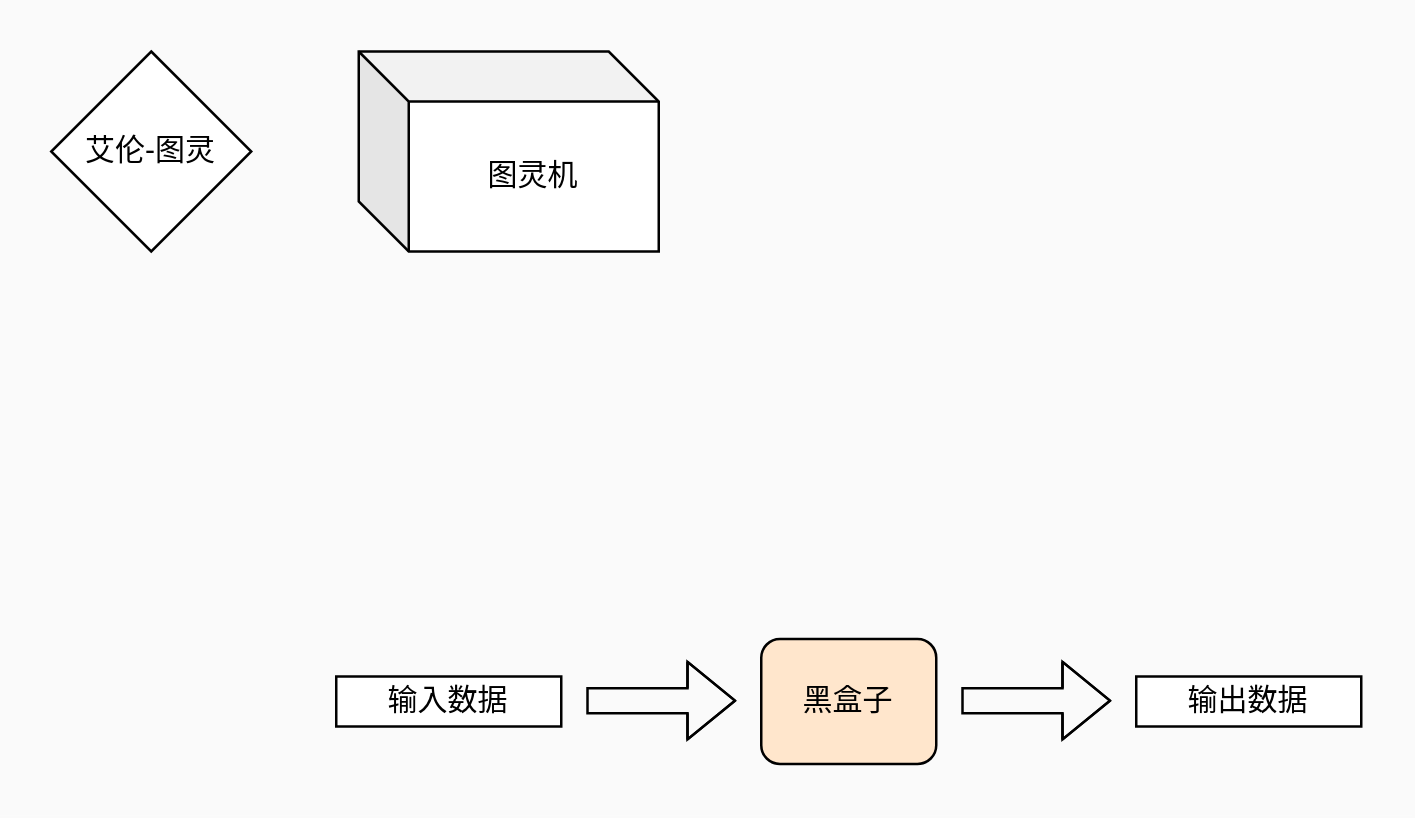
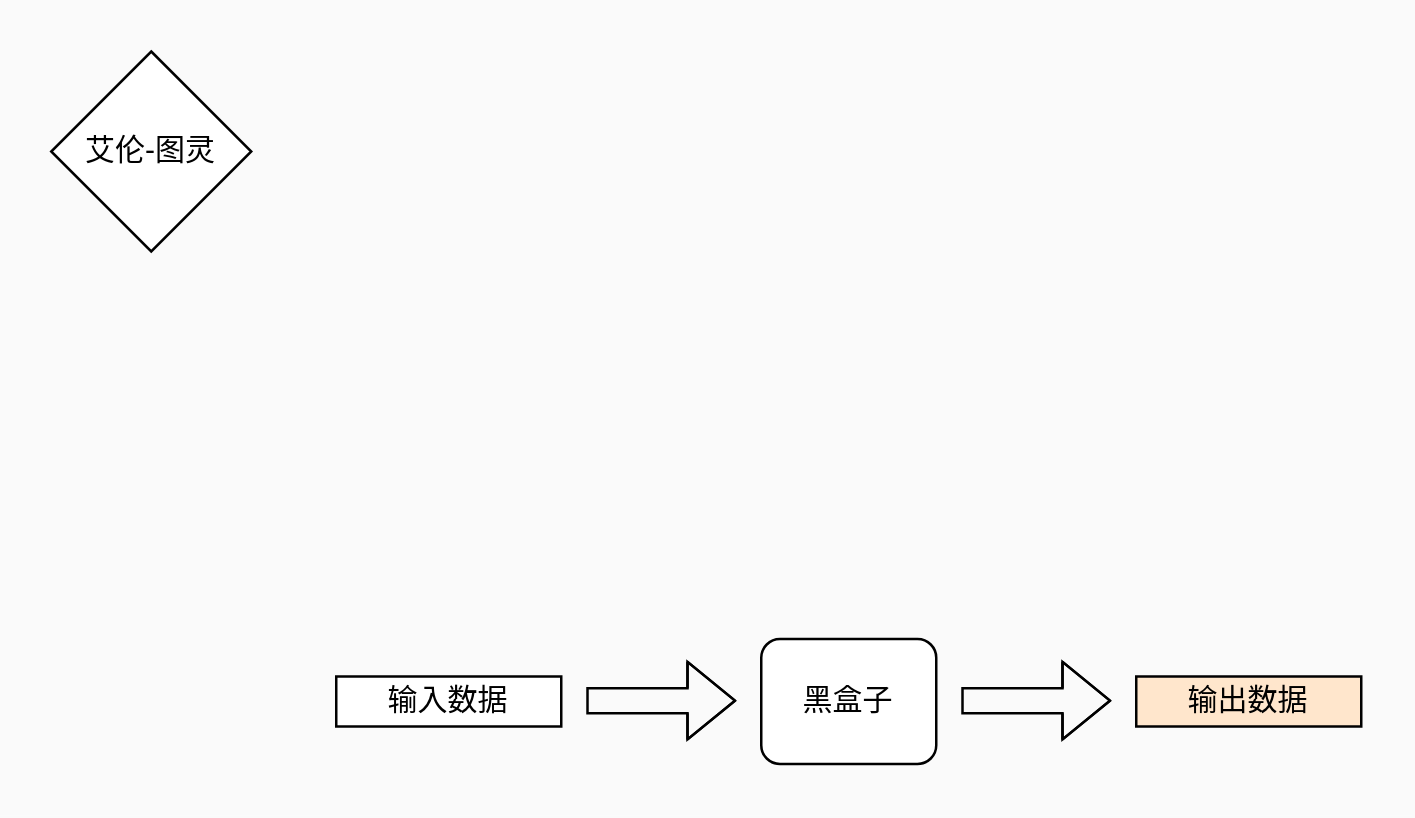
node "图灵机": removed
node "黑盒子": fillcolor #ffe6cc -> #ffffff
node "输出数据": fillcolor #ffffff -> #ffe6cc
